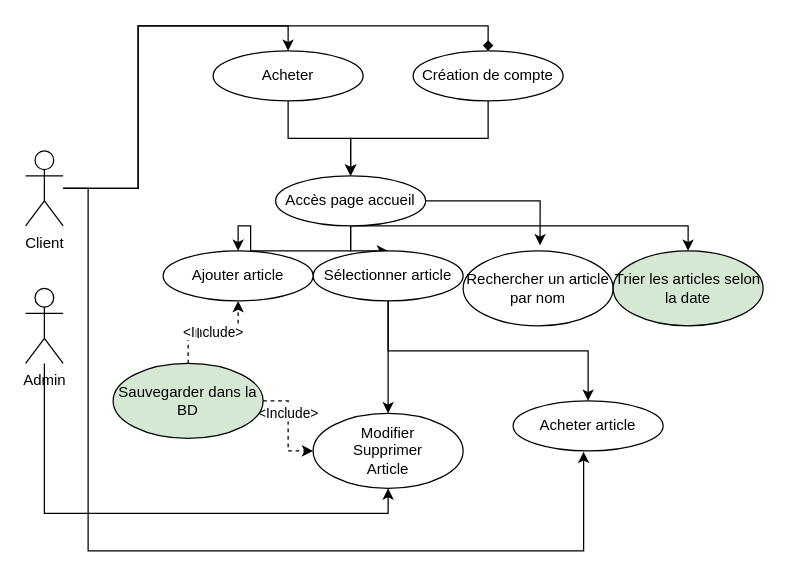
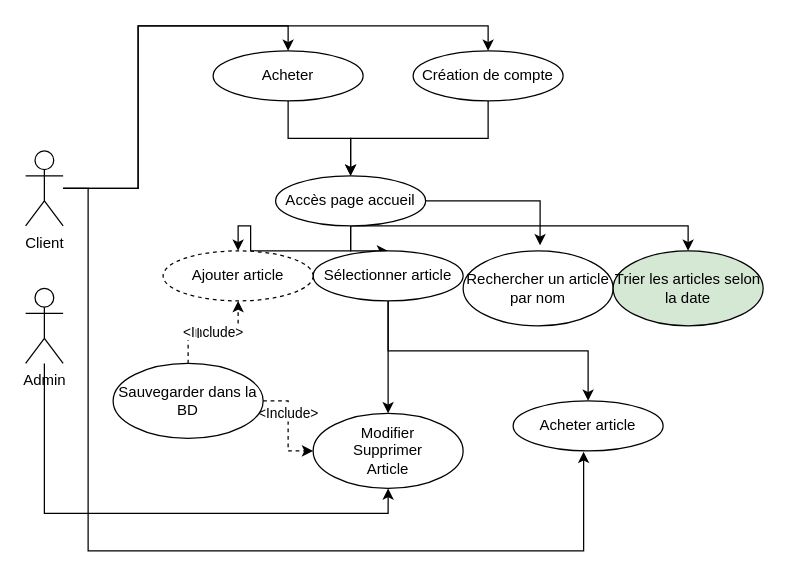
edge "Client" -> "Création de compte": arrowhead diamond -> classic
node "Ajouter article": style solid -> dashed
node "Sauvegarder dans la BD": fillcolor #d5e8d4 -> #ffffff
